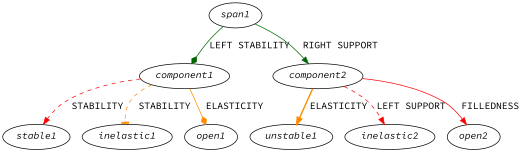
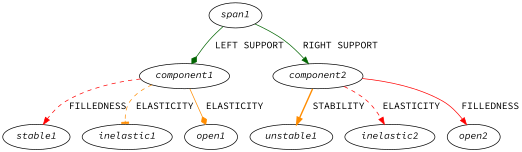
edge "span1" -> "component1": label " LEFT STABILITY" -> " LEFT SUPPORT"
edge "component1" -> "stable1": label " STABILITY" -> " FILLEDNESS"
edge "component1" -> "inelastic1": label " STABILITY" -> " ELASTICITY"
edge "component2" -> "unstable1": label " ELASTICITY" -> " STABILITY"
edge "component2" -> "inelastic2": label " LEFT SUPPORT" -> " ELASTICITY"
